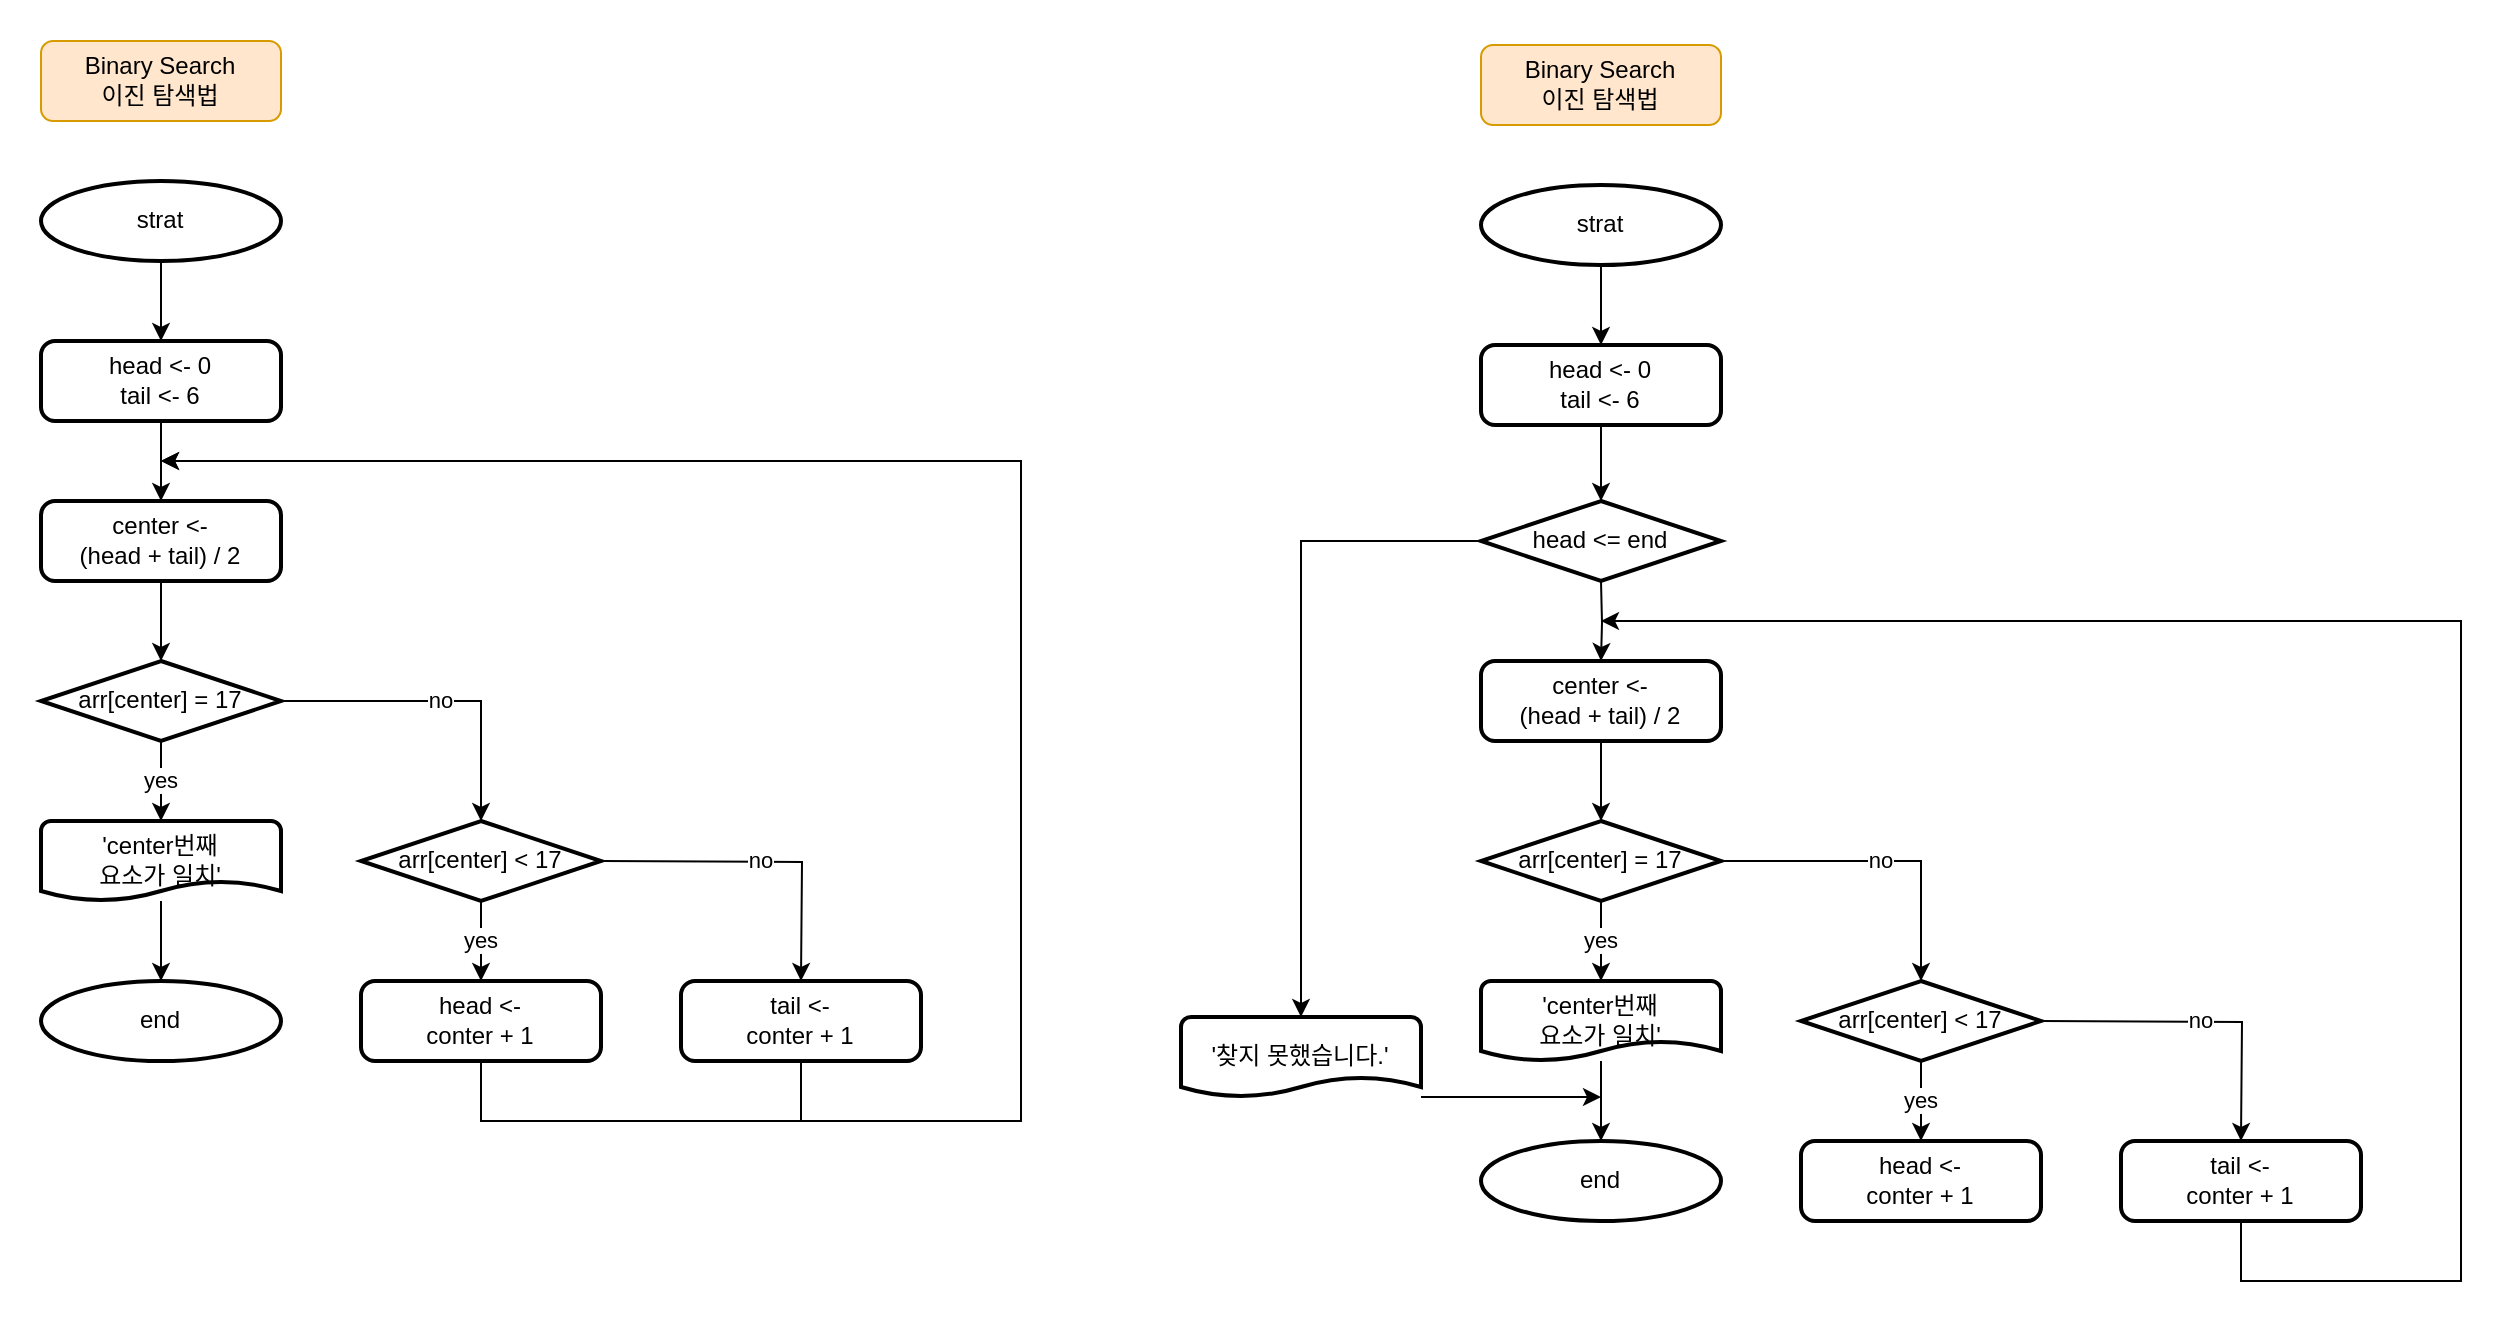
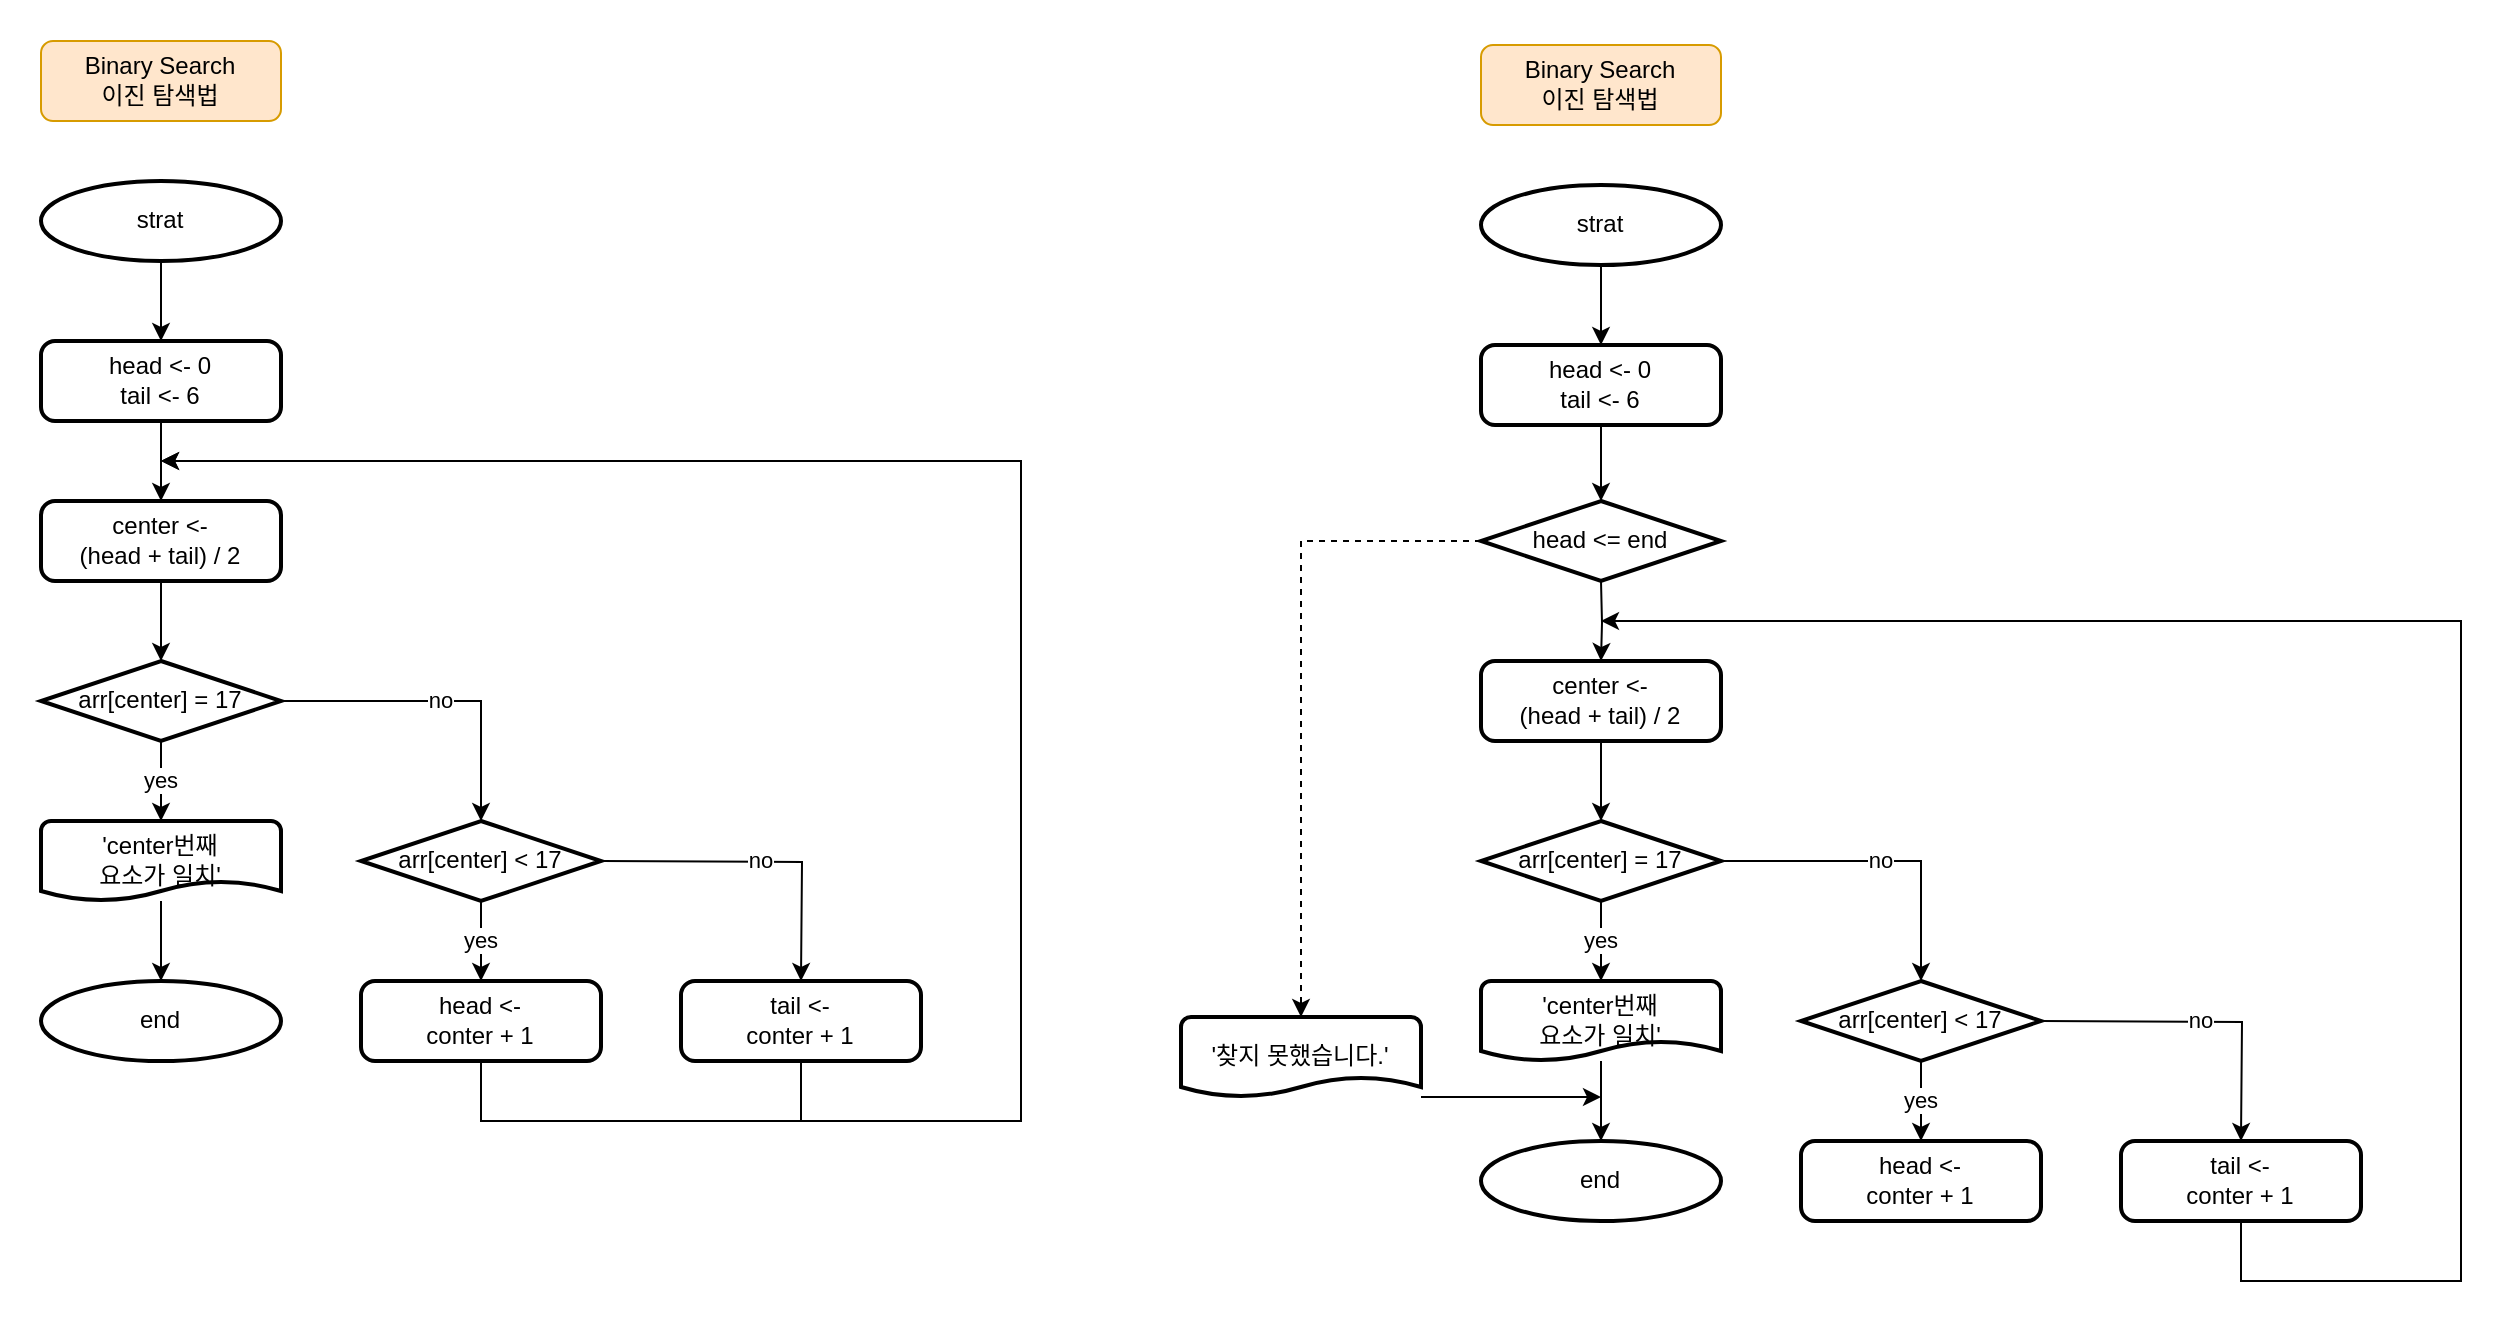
edge "head <= end" -> "'찾지 못했습니다.'": style solid -> dashed
